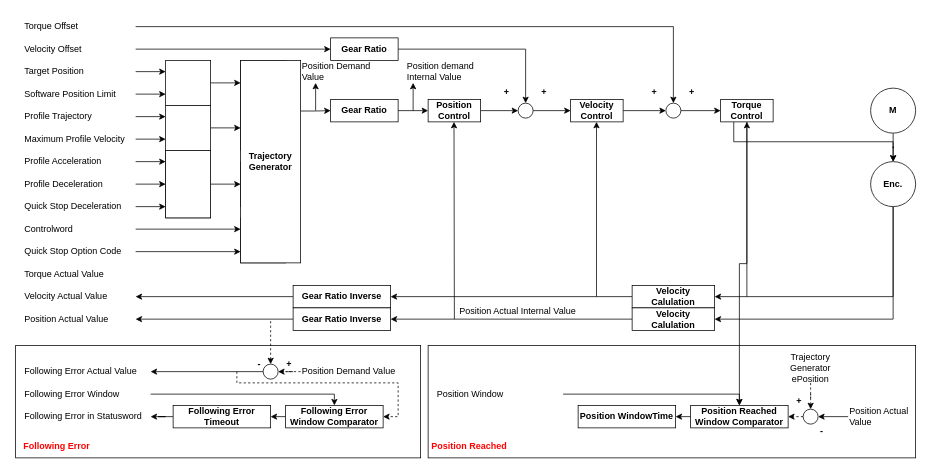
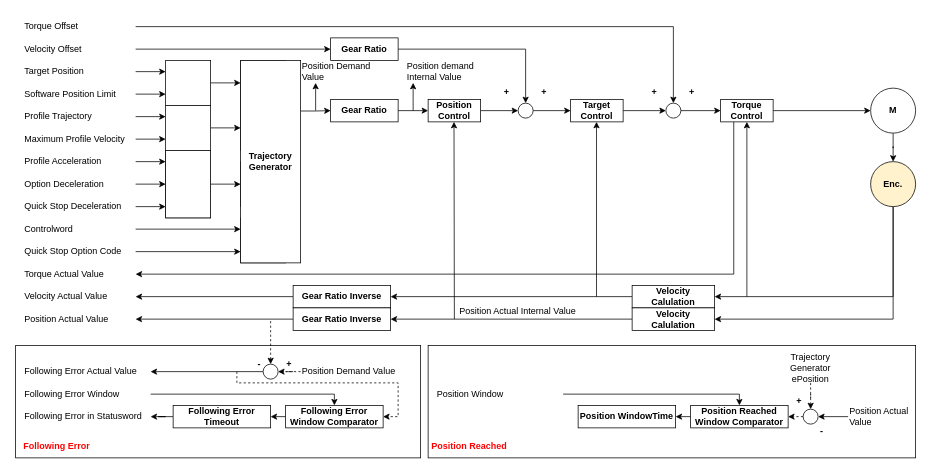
node "Velocity Control": label "Velocity Control" -> "Target Control"
edge "Torque Control" -> "Enc.": now "Torque Control" -> "Torque Actual Value"
node "Profile Deceleration": label "Profile Deceleration" -> "Option Deceleration"
node "Enc.": fillcolor #ffffff -> #fff2cc
edge "Torque Control" -> "Position Reached Window Comparator": now "Torque Control" -> "M"
